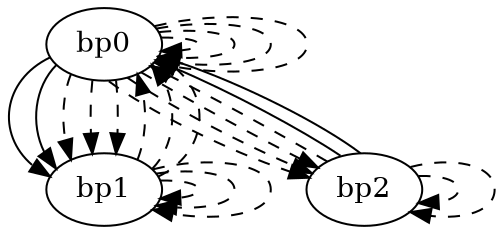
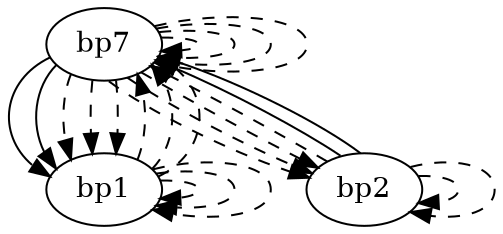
node "bp0": label "bp0" -> "bp7"
